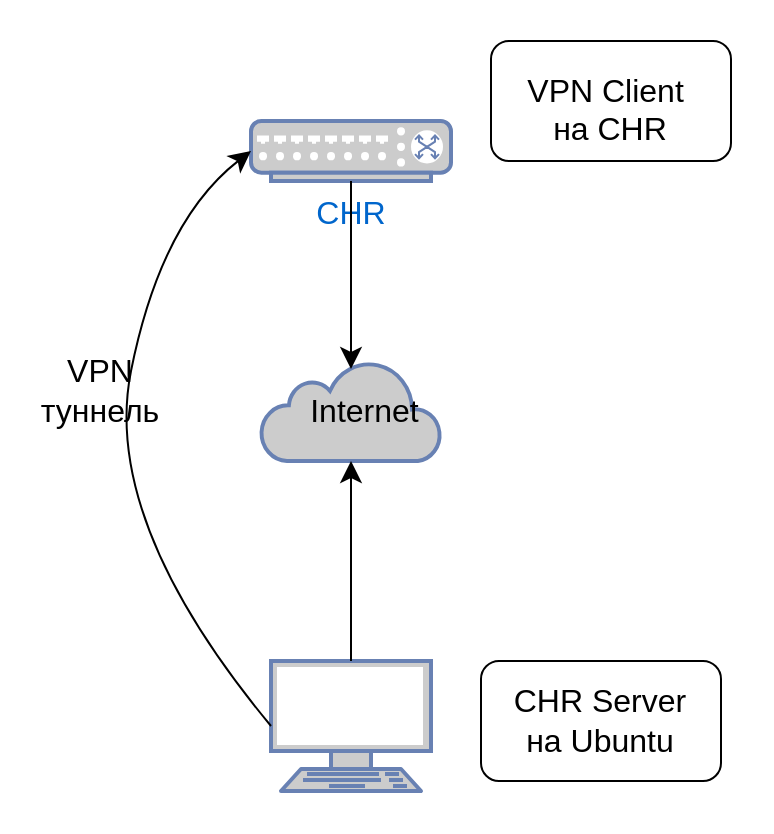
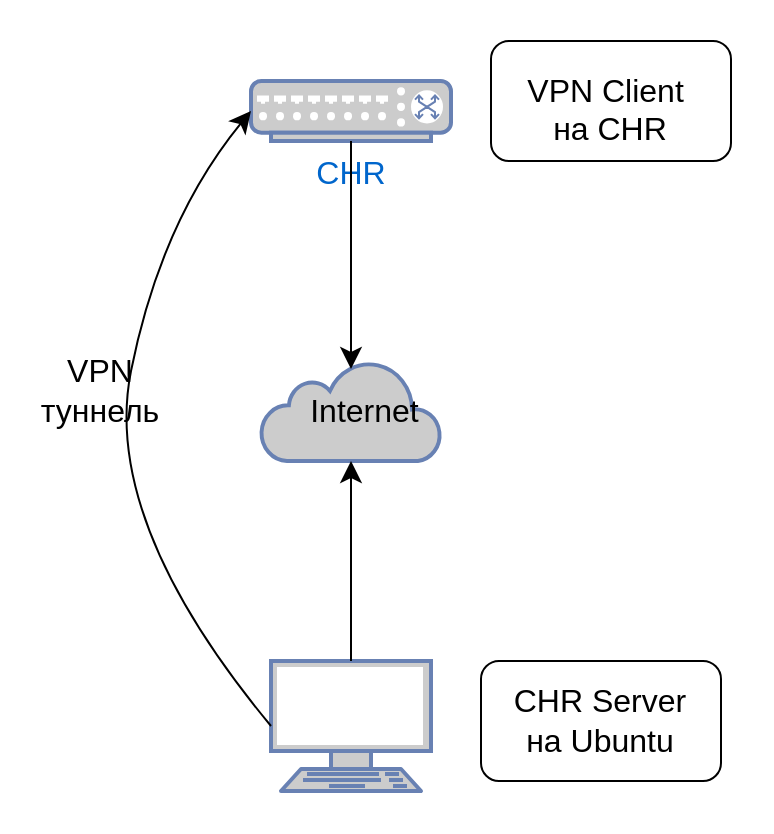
node "CHR": moved (351, 151) -> (351, 111)
